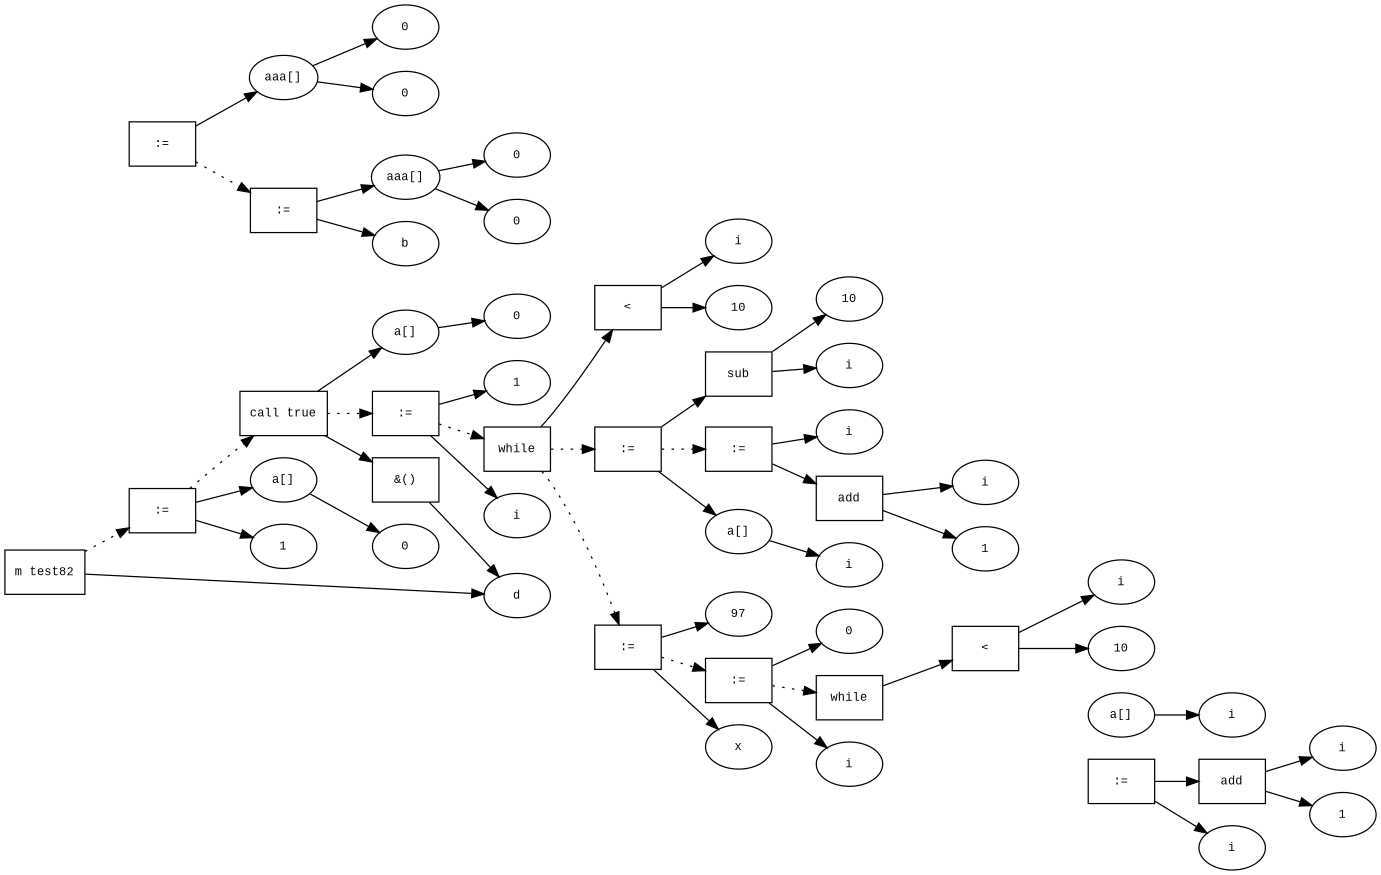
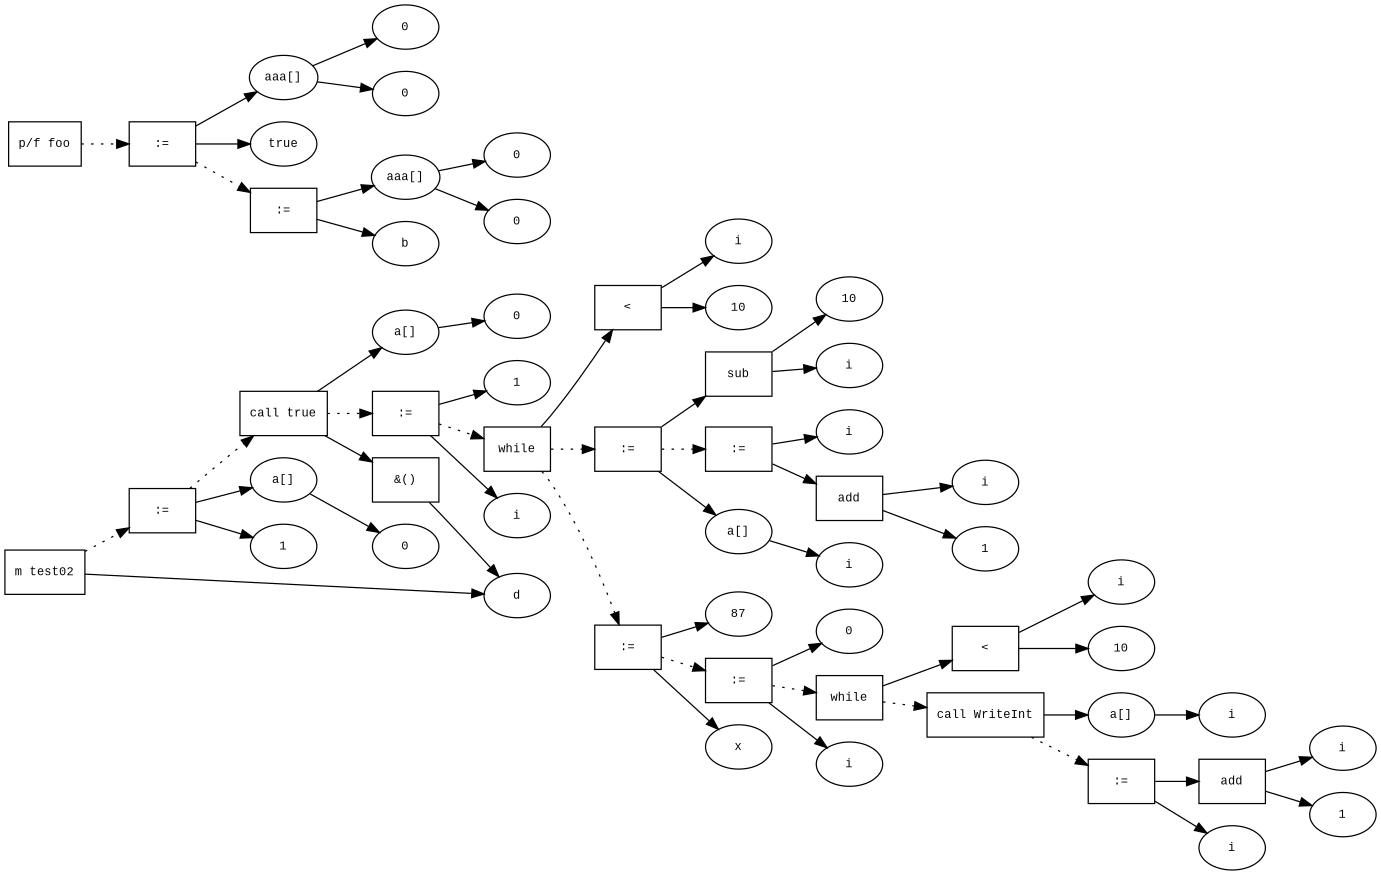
node "p/f foo": added
node "true": added
node "m test82": label "m test82" -> "m test02"
node "97": label "97" -> "87"
node "call WriteInt": added
